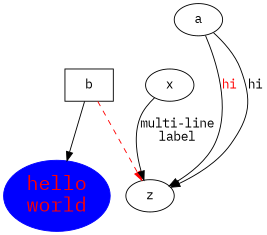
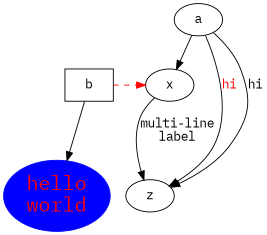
edge "a" -> "x": added
edge "b" -> "z": now "b" -> "x"
